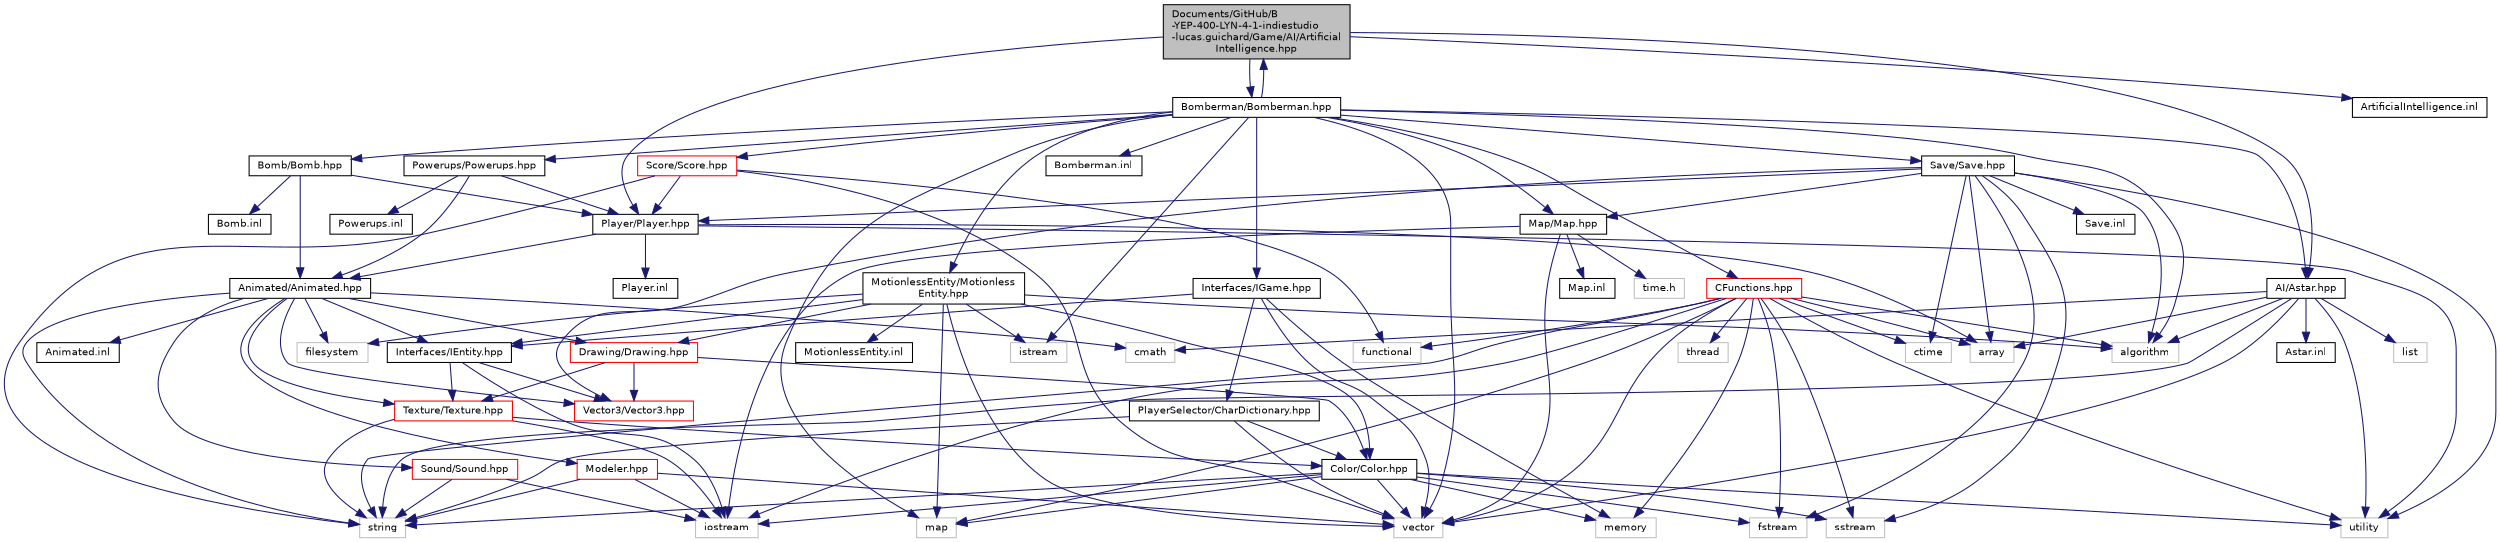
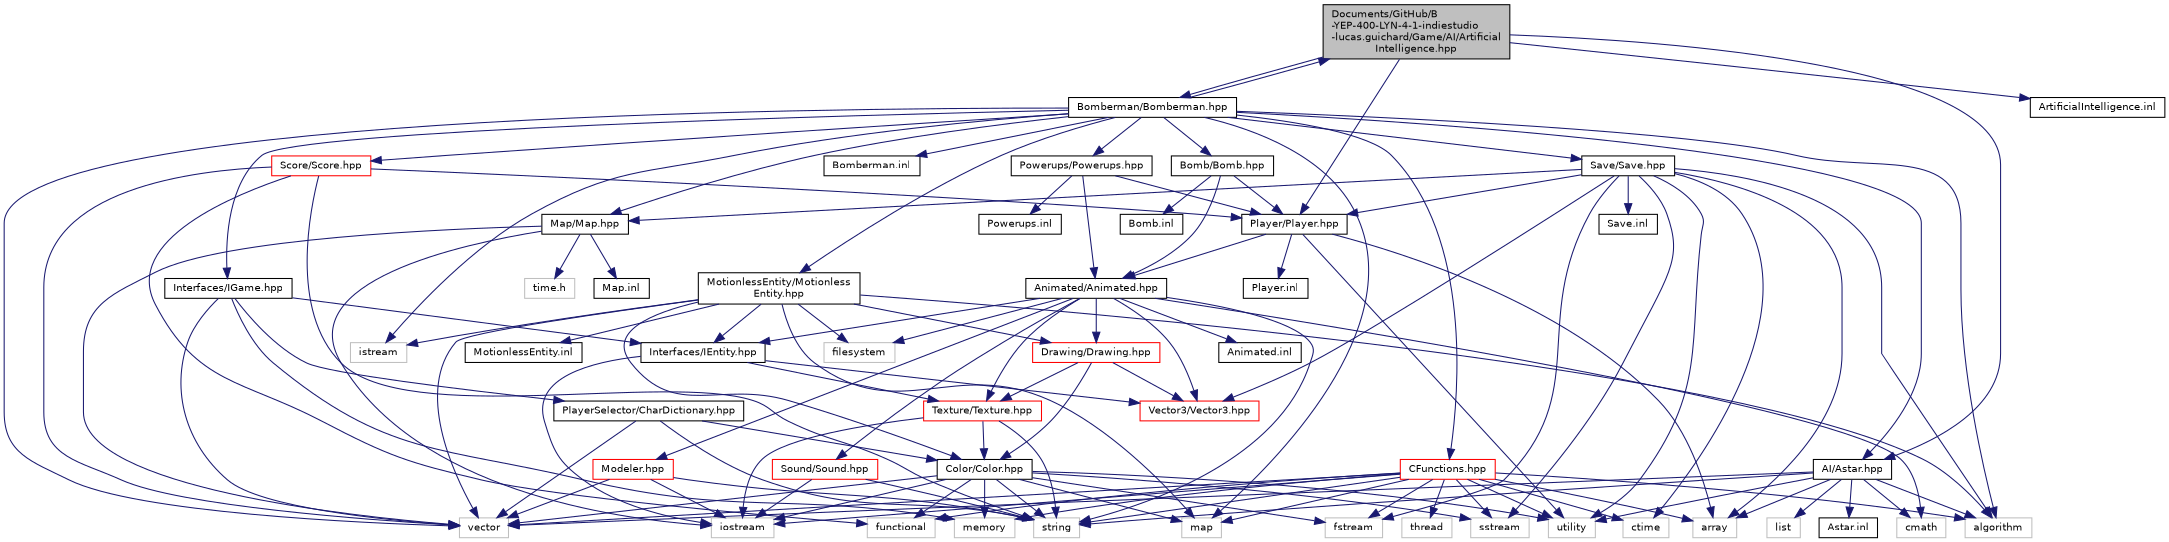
edge "Color/Color.hpp" -> "functional": added
